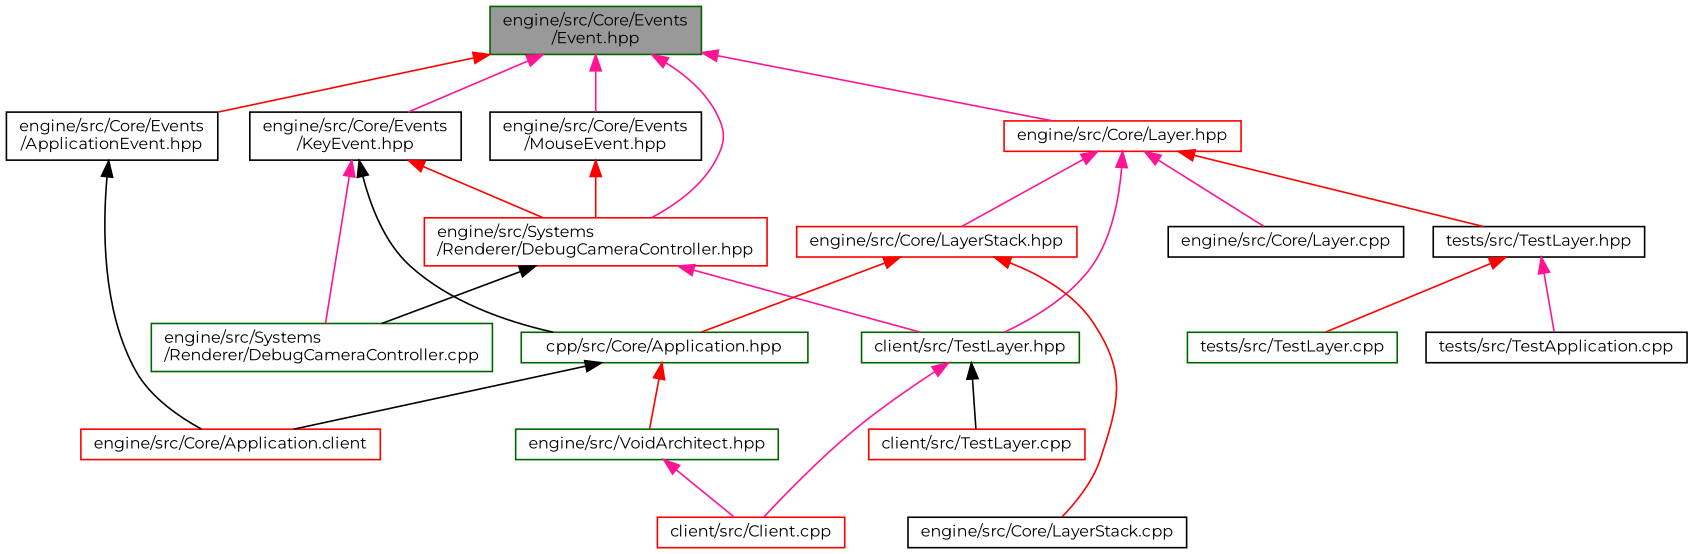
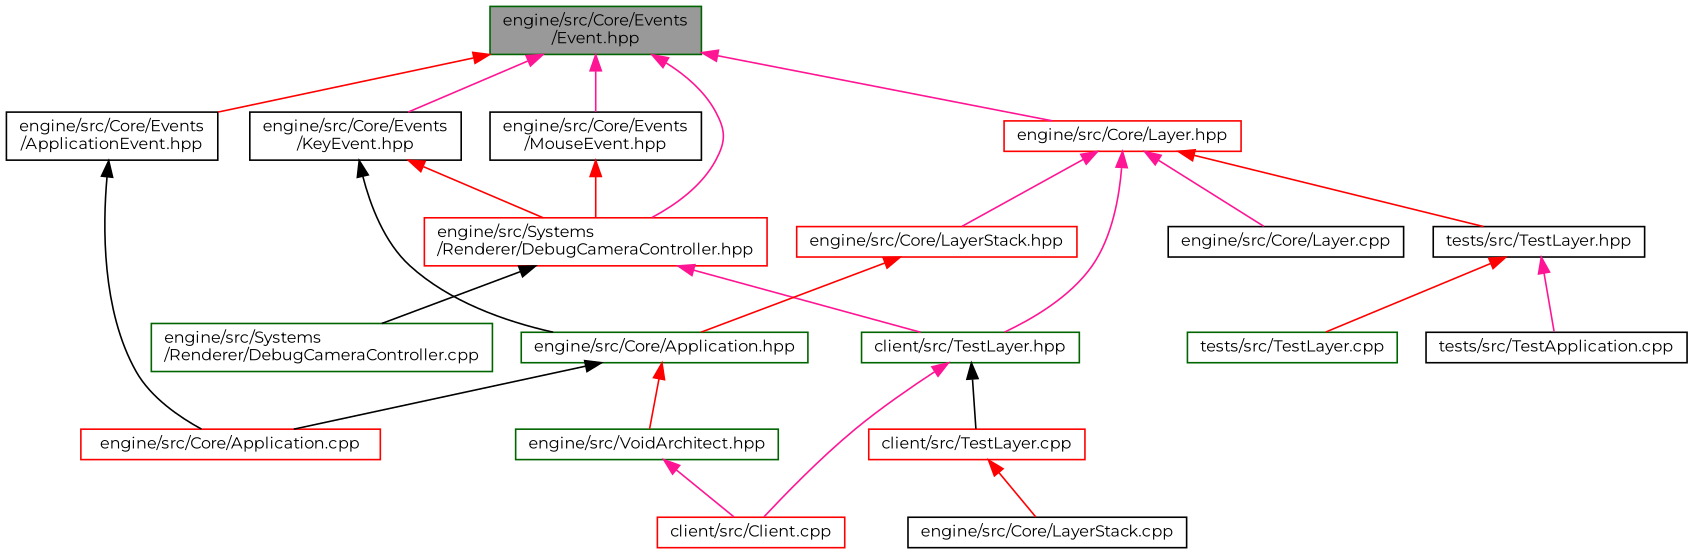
edge "engine/src/Systems /Renderer/DebugCameraController.cpp" -> "engine/src/Core/Events /KeyEvent.hpp": removed
node "cpp/src/Core/Application.hpp": label "cpp/src/Core/Application.hpp" -> "engine/src/Core/Application.hpp"
edge "engine/src/Core/LayerStack.cpp" -> "engine/src/Core/LayerStack.hpp": now "engine/src/Core/LayerStack.cpp" -> "client/src/TestLayer.cpp"
node "engine/src/Core/Application.client": label "engine/src/Core/Application.client" -> "engine/src/Core/Application.cpp"
